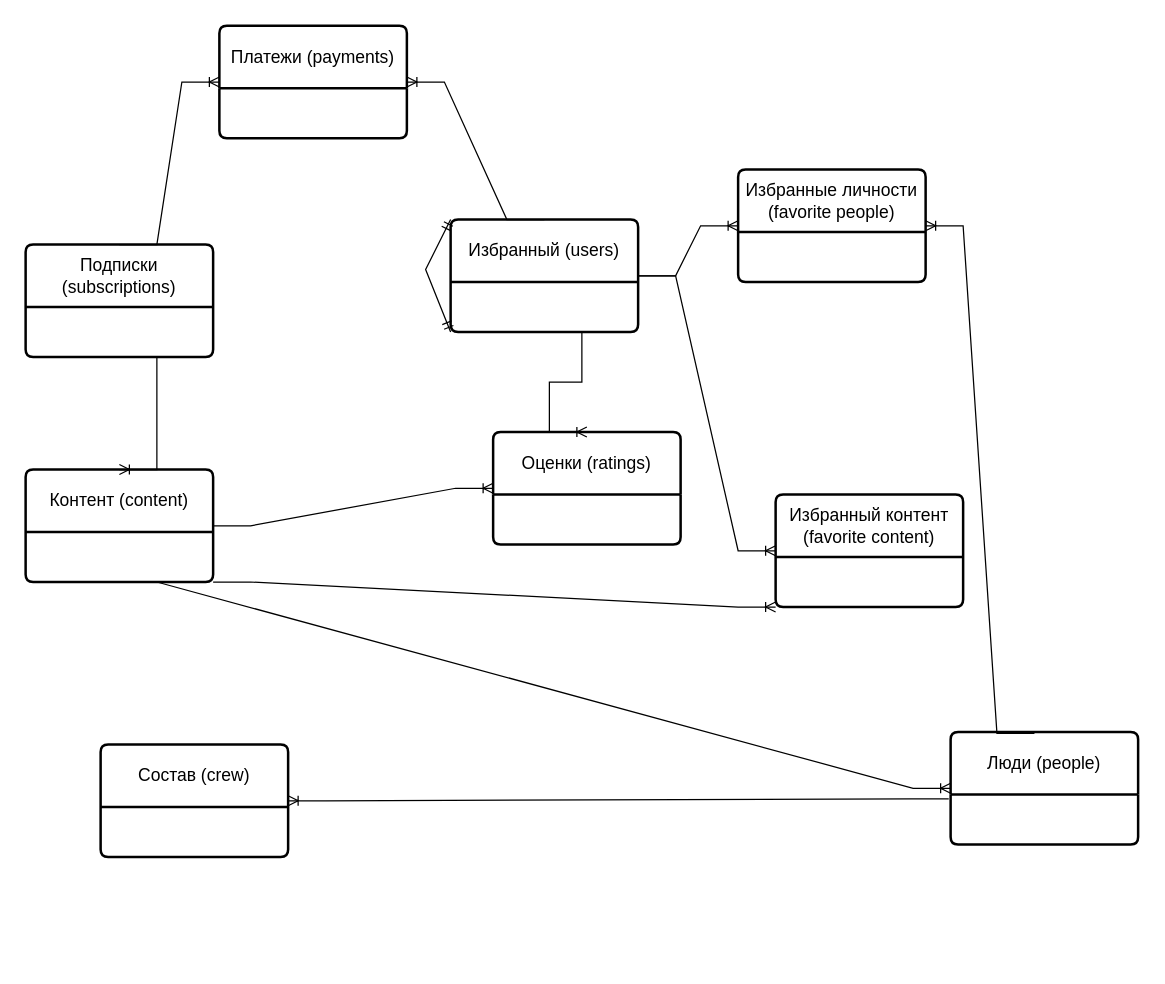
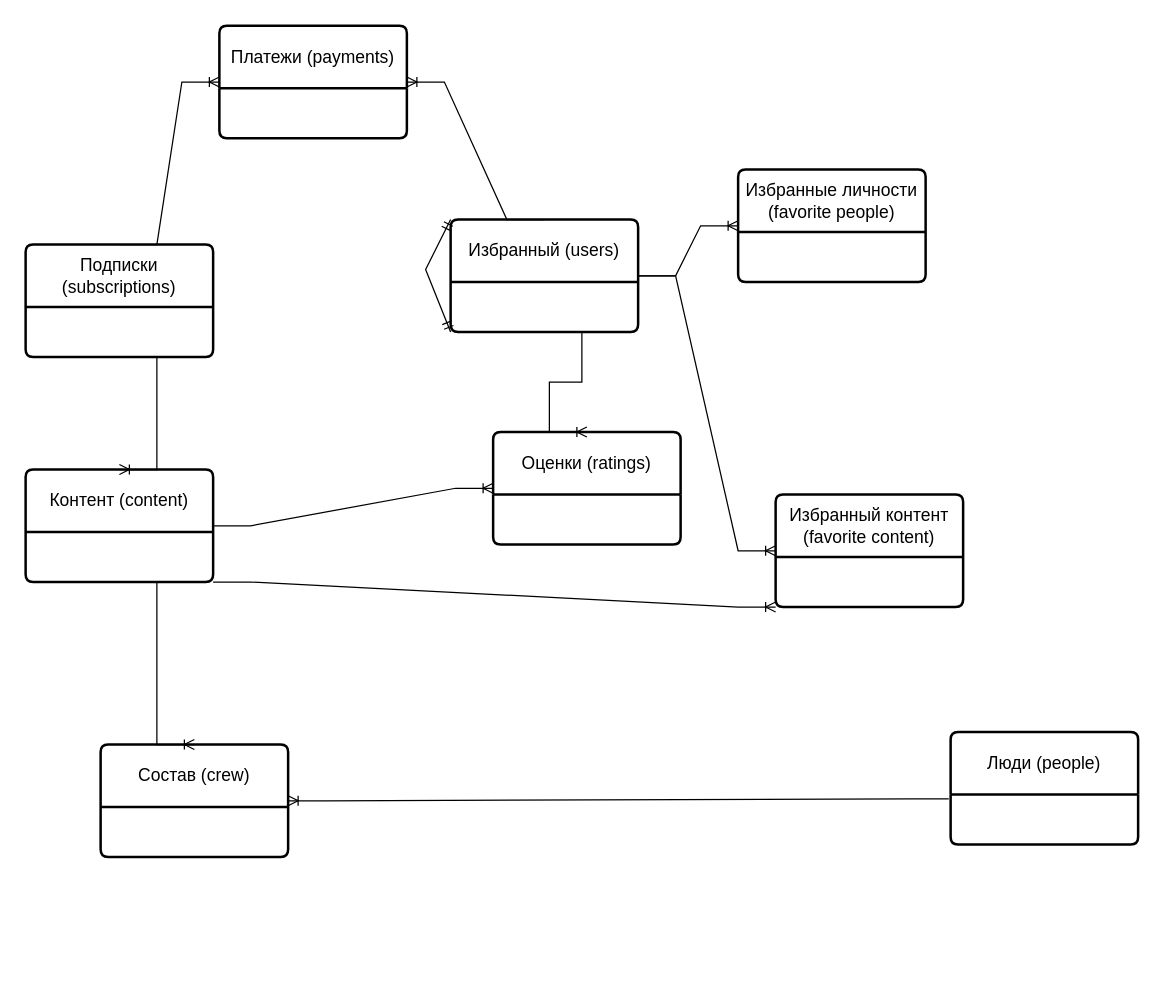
edge "Люди (people)" -> "Избранные личности (favorite people)": removed
edge "Контент (content)" -> "Люди (people)": now "Контент (content)" -> "Состав (crew)"
